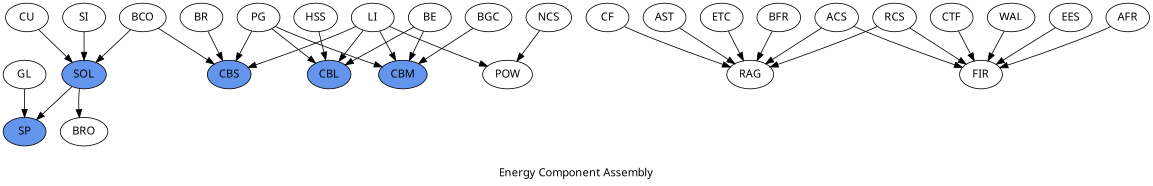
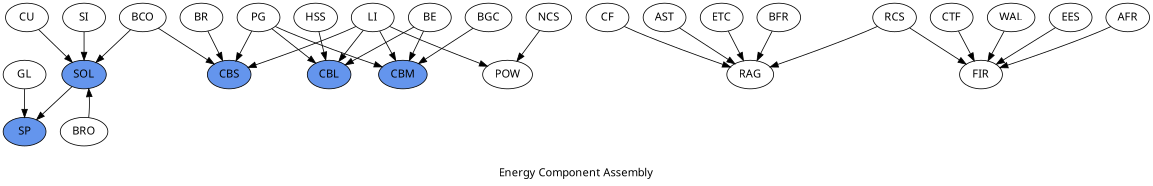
node "ACS": removed
edge "SOL" -> "BRO": reversed
